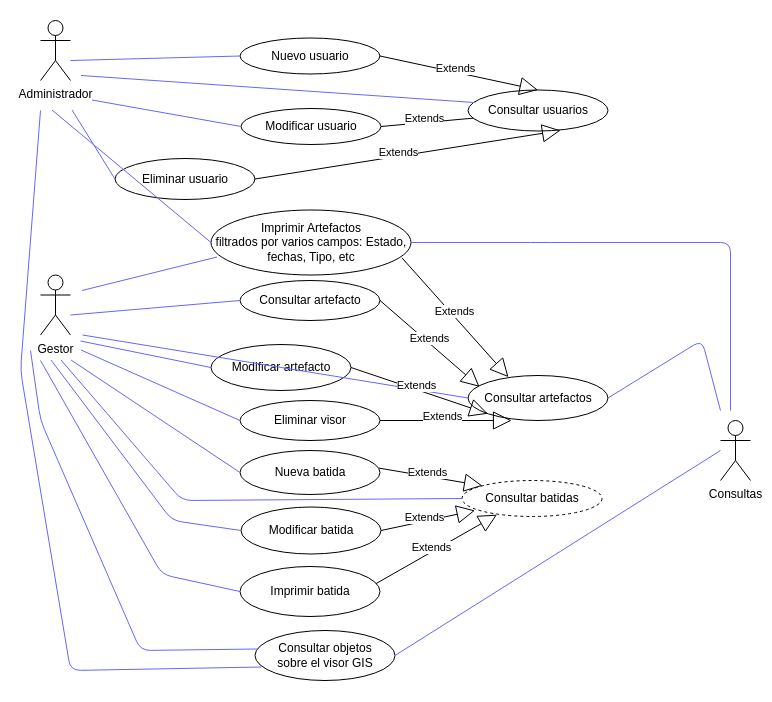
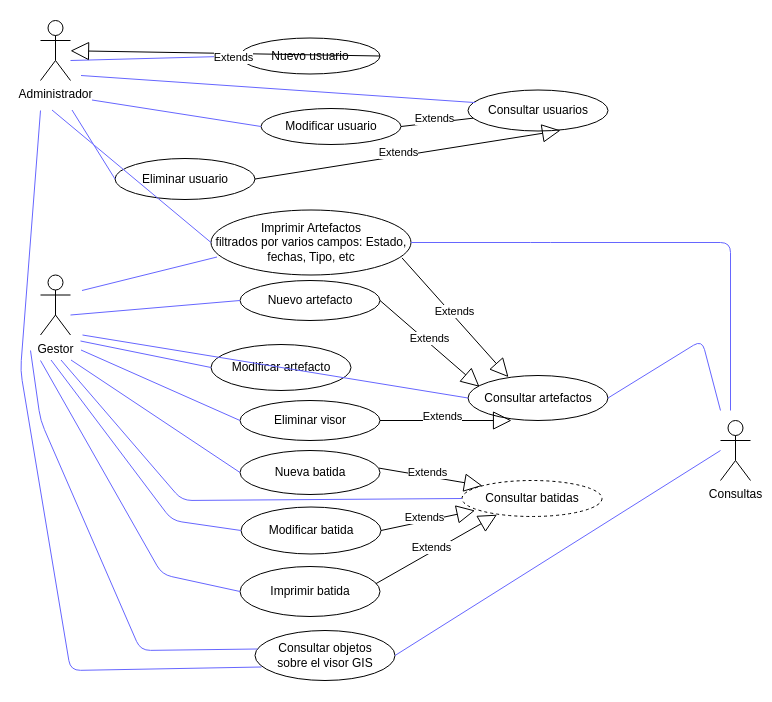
edge "Nuevo usuario" -> "Consultar usuarios": now "Nuevo usuario" -> "Administrador"
node "Modificar usuario": moved (311, 127) -> (331, 127)
node "Consultar artefacto": label "Consultar artefacto" -> "Nuevo artefacto"
edge "Modificar artefacto" -> "Consultar artefactos": removed, label "Extends"
